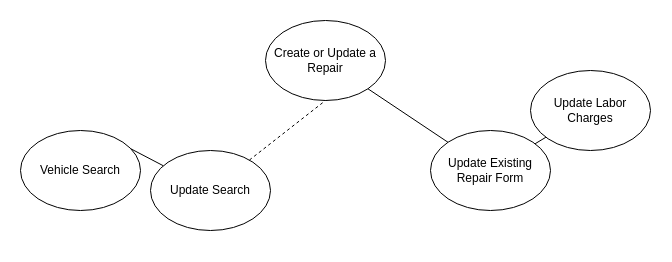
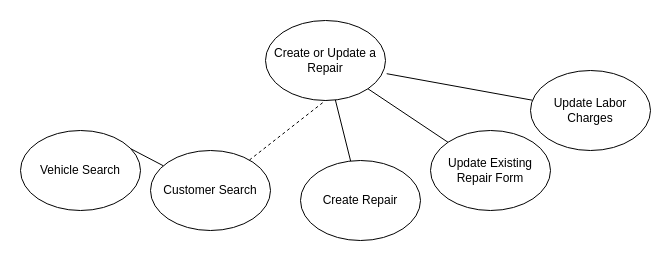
edge "Create or Update a Repair" -- "Create Repair": added
edge "Update Labor Charges" -- "Update Existing Repair Form": now "Update Labor Charges" -- "Create or Update a Repair"
node "Update Search": label "Update Search" -> "Customer Search"
node "Create Repair": added
